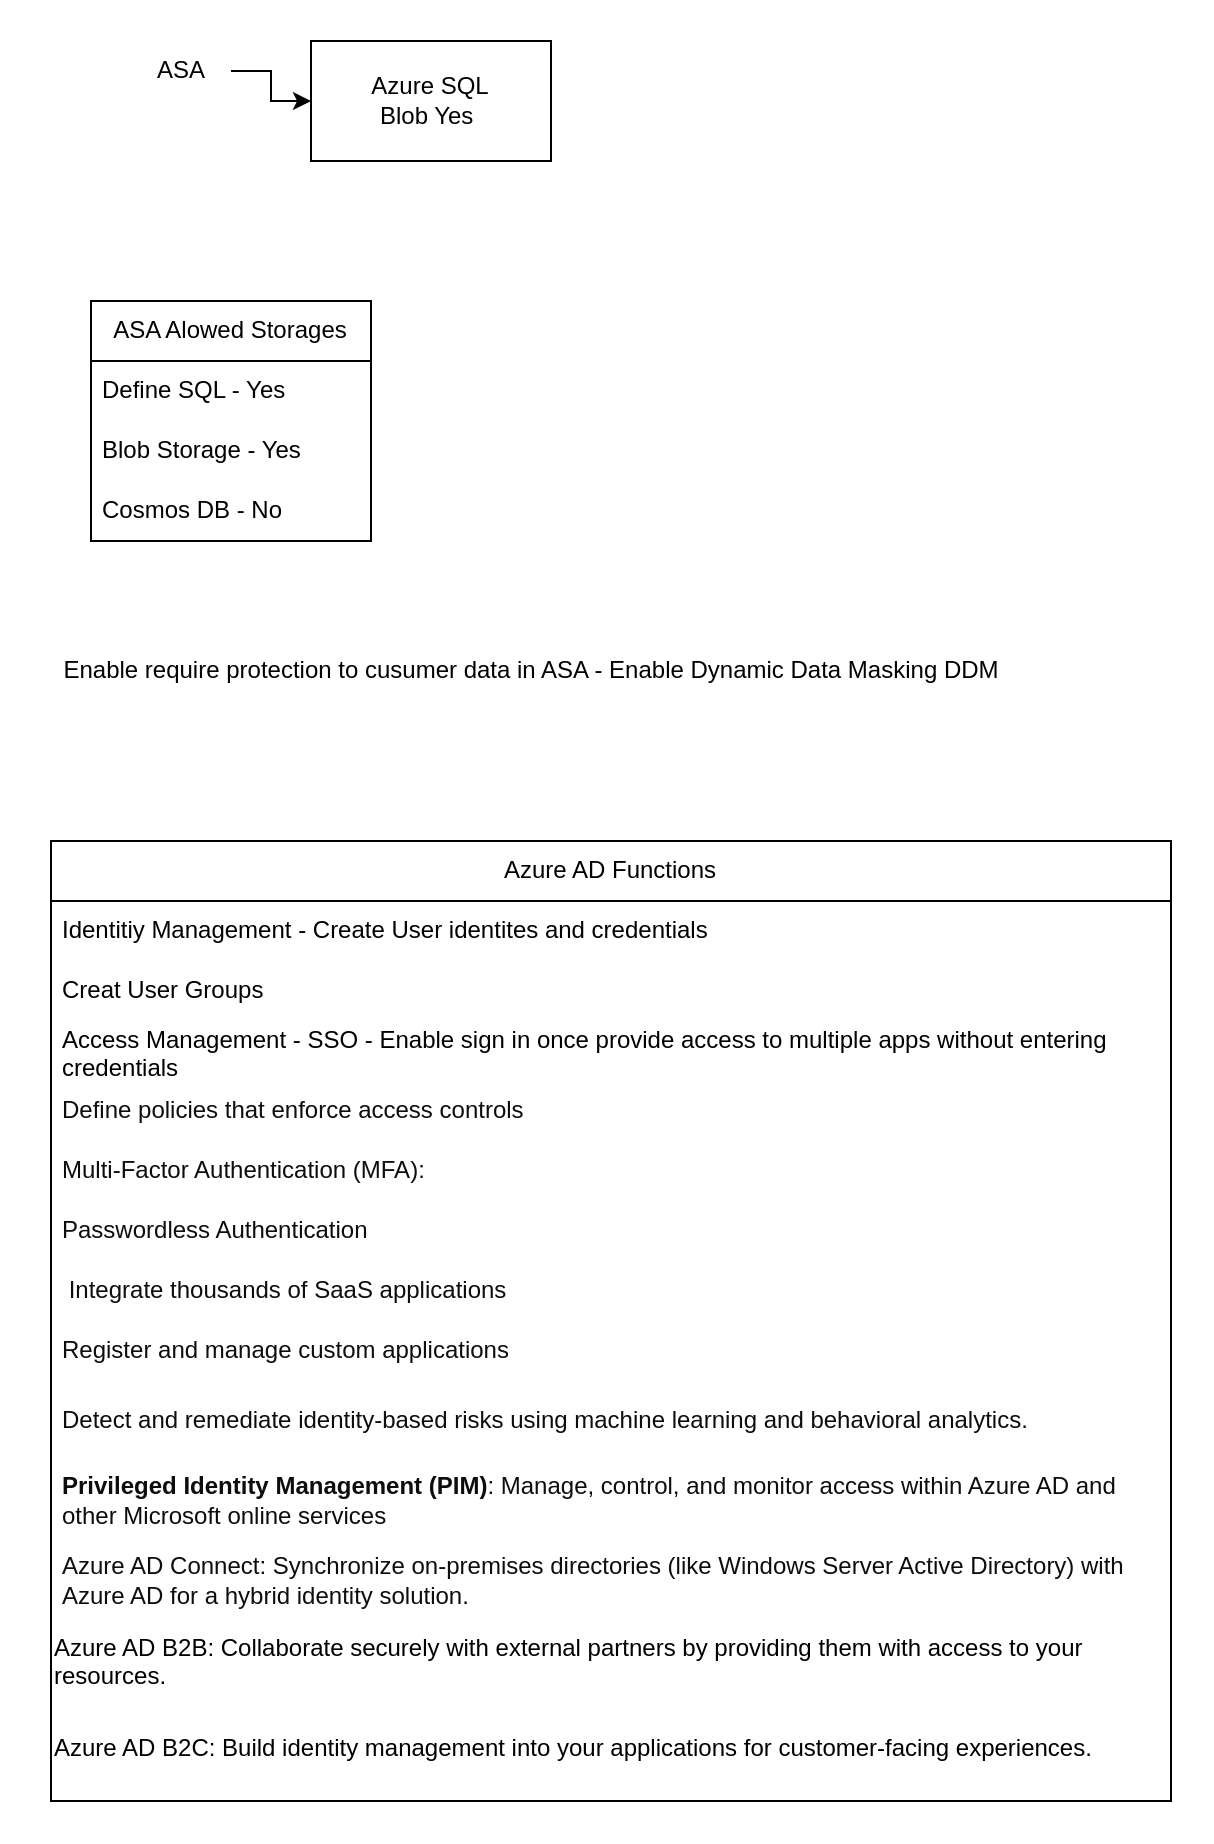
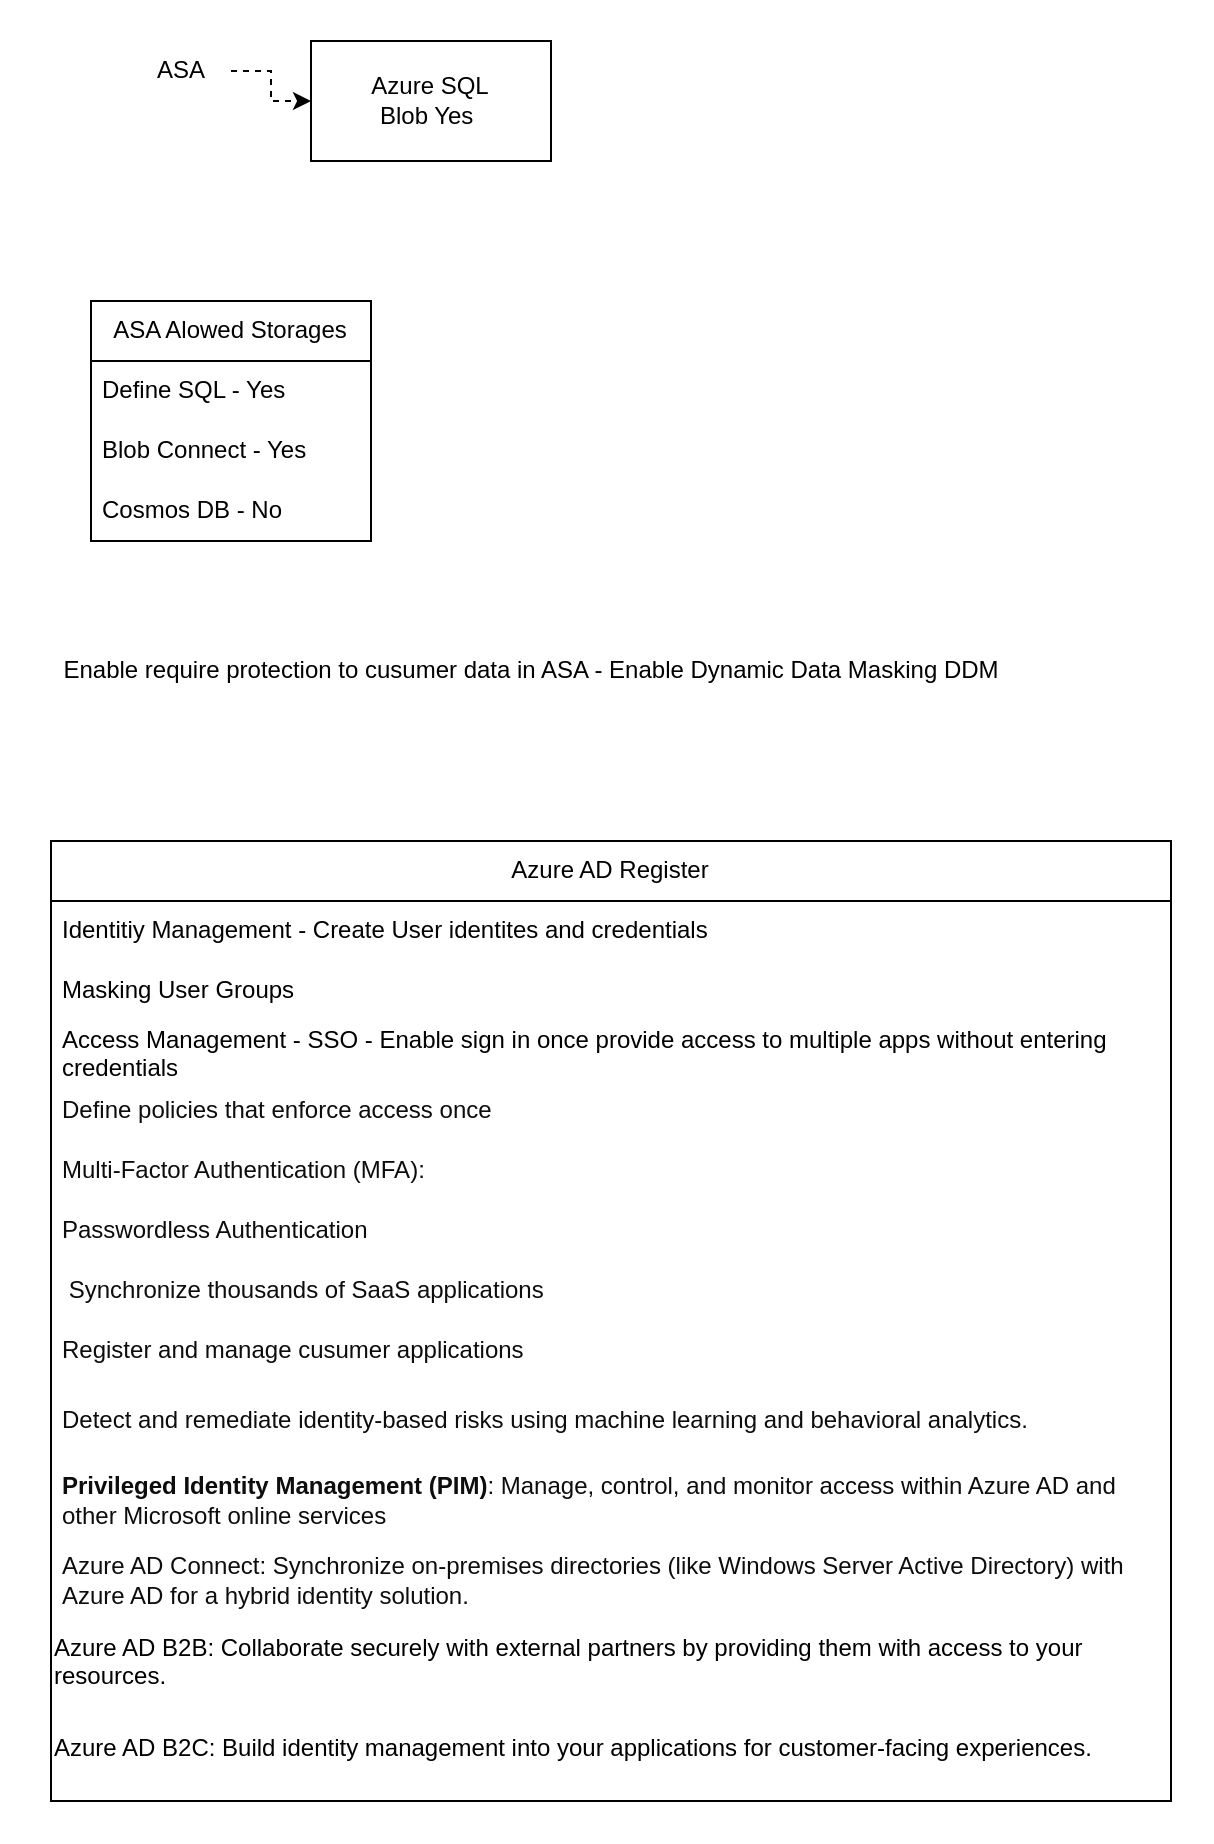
edge "ASA" -> "Azure SQL Blob Yes": style solid -> dashed
node "Blob Storage - Yes": label "Blob Storage - Yes" -> "Blob Connect - Yes"
node "Azure AD Functions": label "Azure AD Functions" -> "Azure AD Register"
node "Creat User Groups": label "Creat User Groups" -> "Masking User Groups"
node "Define policies that enforce access controls": label "Define policies that enforce access controls" -> "Define policies that enforce access once"
node "Integrate thousands of SaaS applications": label "Integrate thousands of SaaS applications" -> "Synchronize thousands of SaaS applications"
node "Register and manage custom applications": label "Register and manage custom applications" -> "Register and manage cusumer applications"
